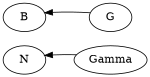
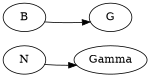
edge "G" -> "B": reversed
edge "Gamma" -> "N": reversed
